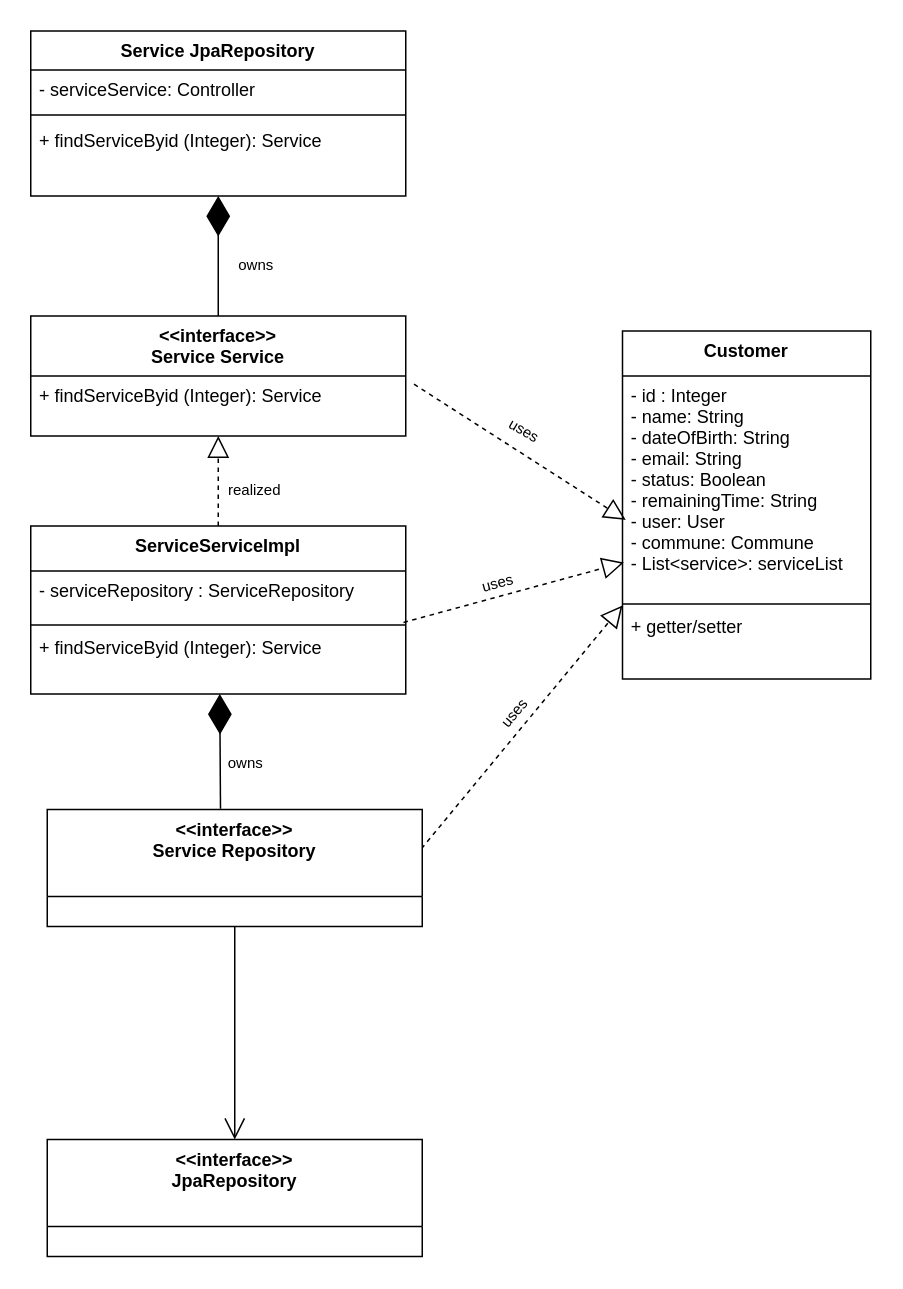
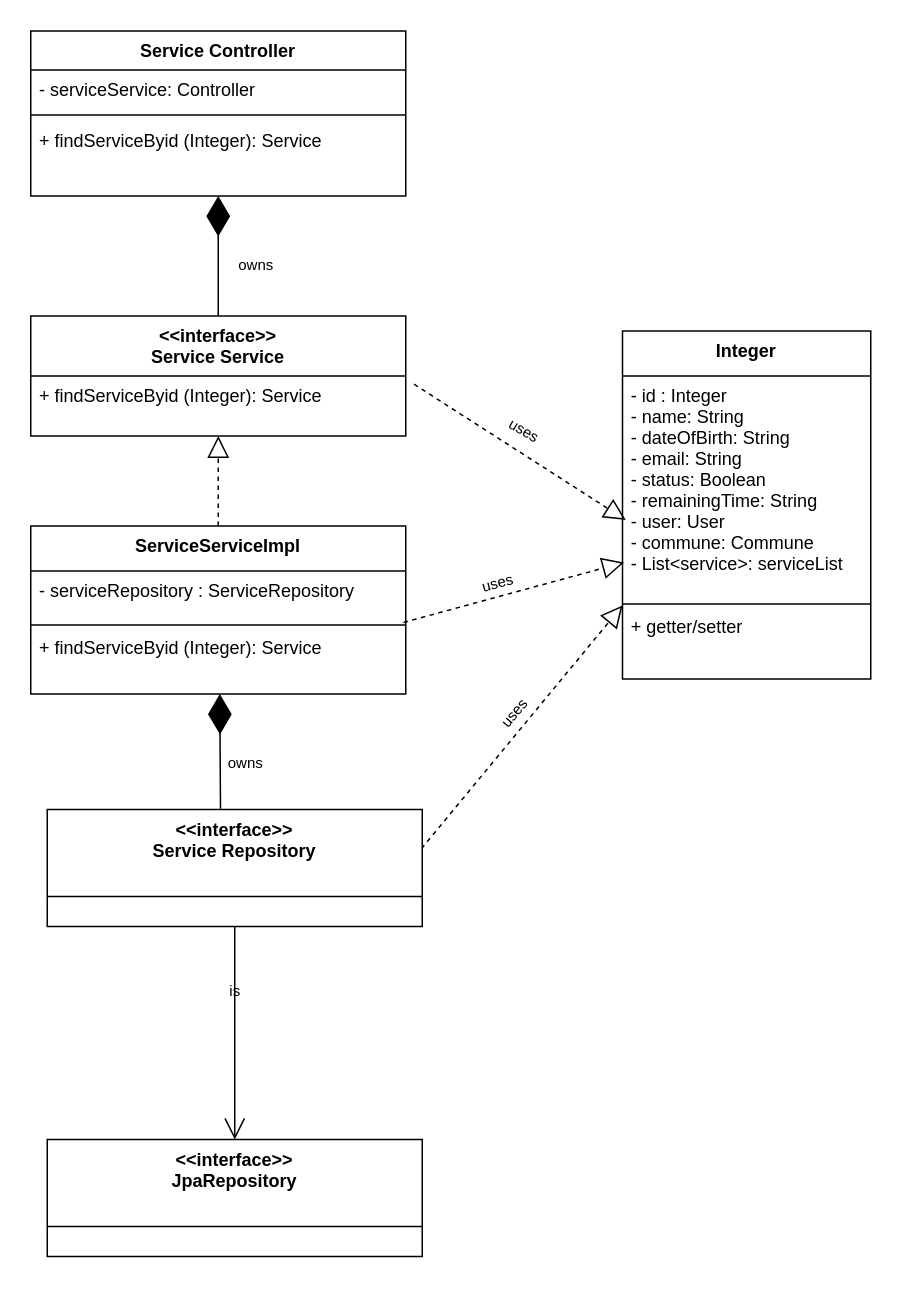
node "Service JpaRepository": label "Service JpaRepository" -> "Service Controller"
node "Customer": label "Customer" -> "Integer"
node "realized": removed
node "is": added
